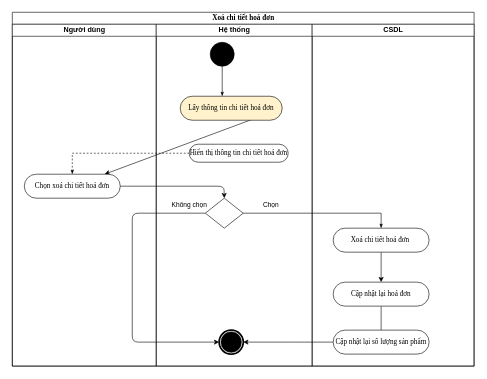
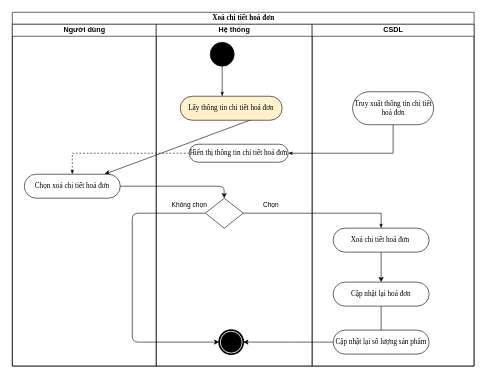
node "Truy xuất thông tin chi tiết hoá đơn": added
edge "Truy xuất thông tin chi tiết hoá đơn" -> "Hiển thị thông tin chi tiết hoá đơn": added
